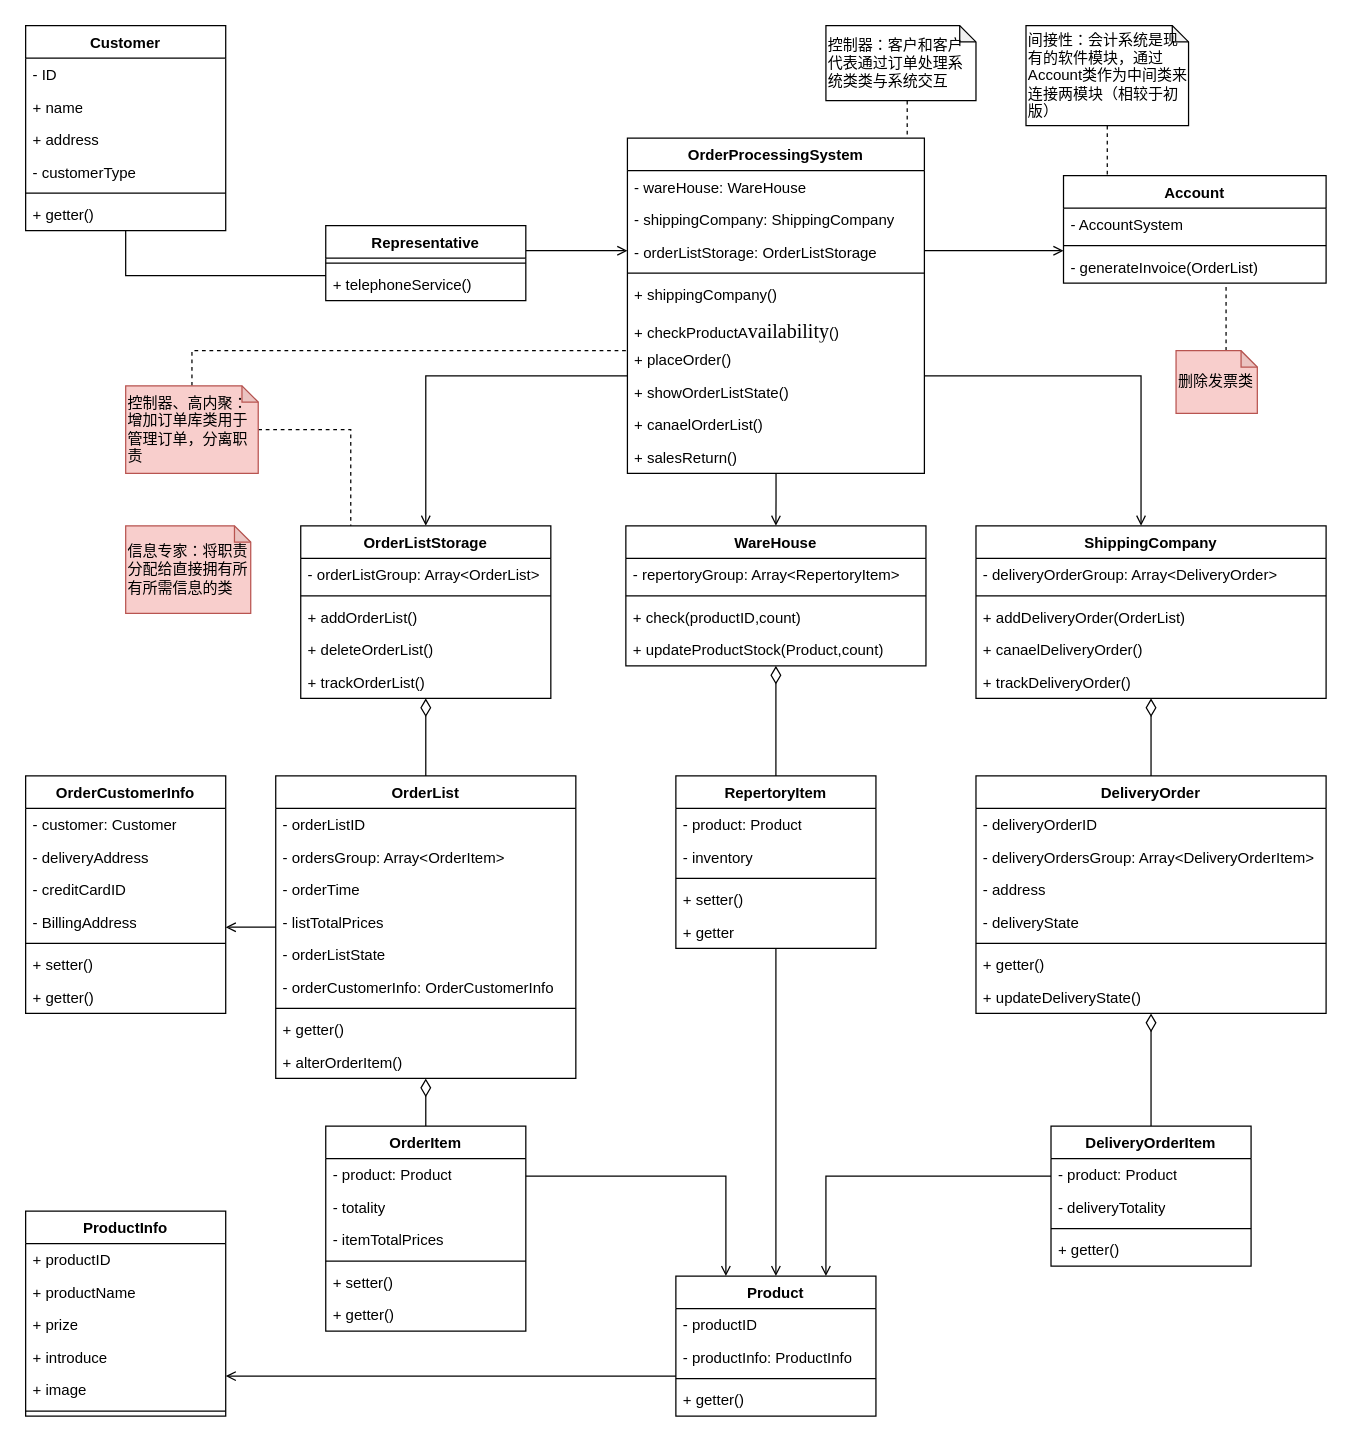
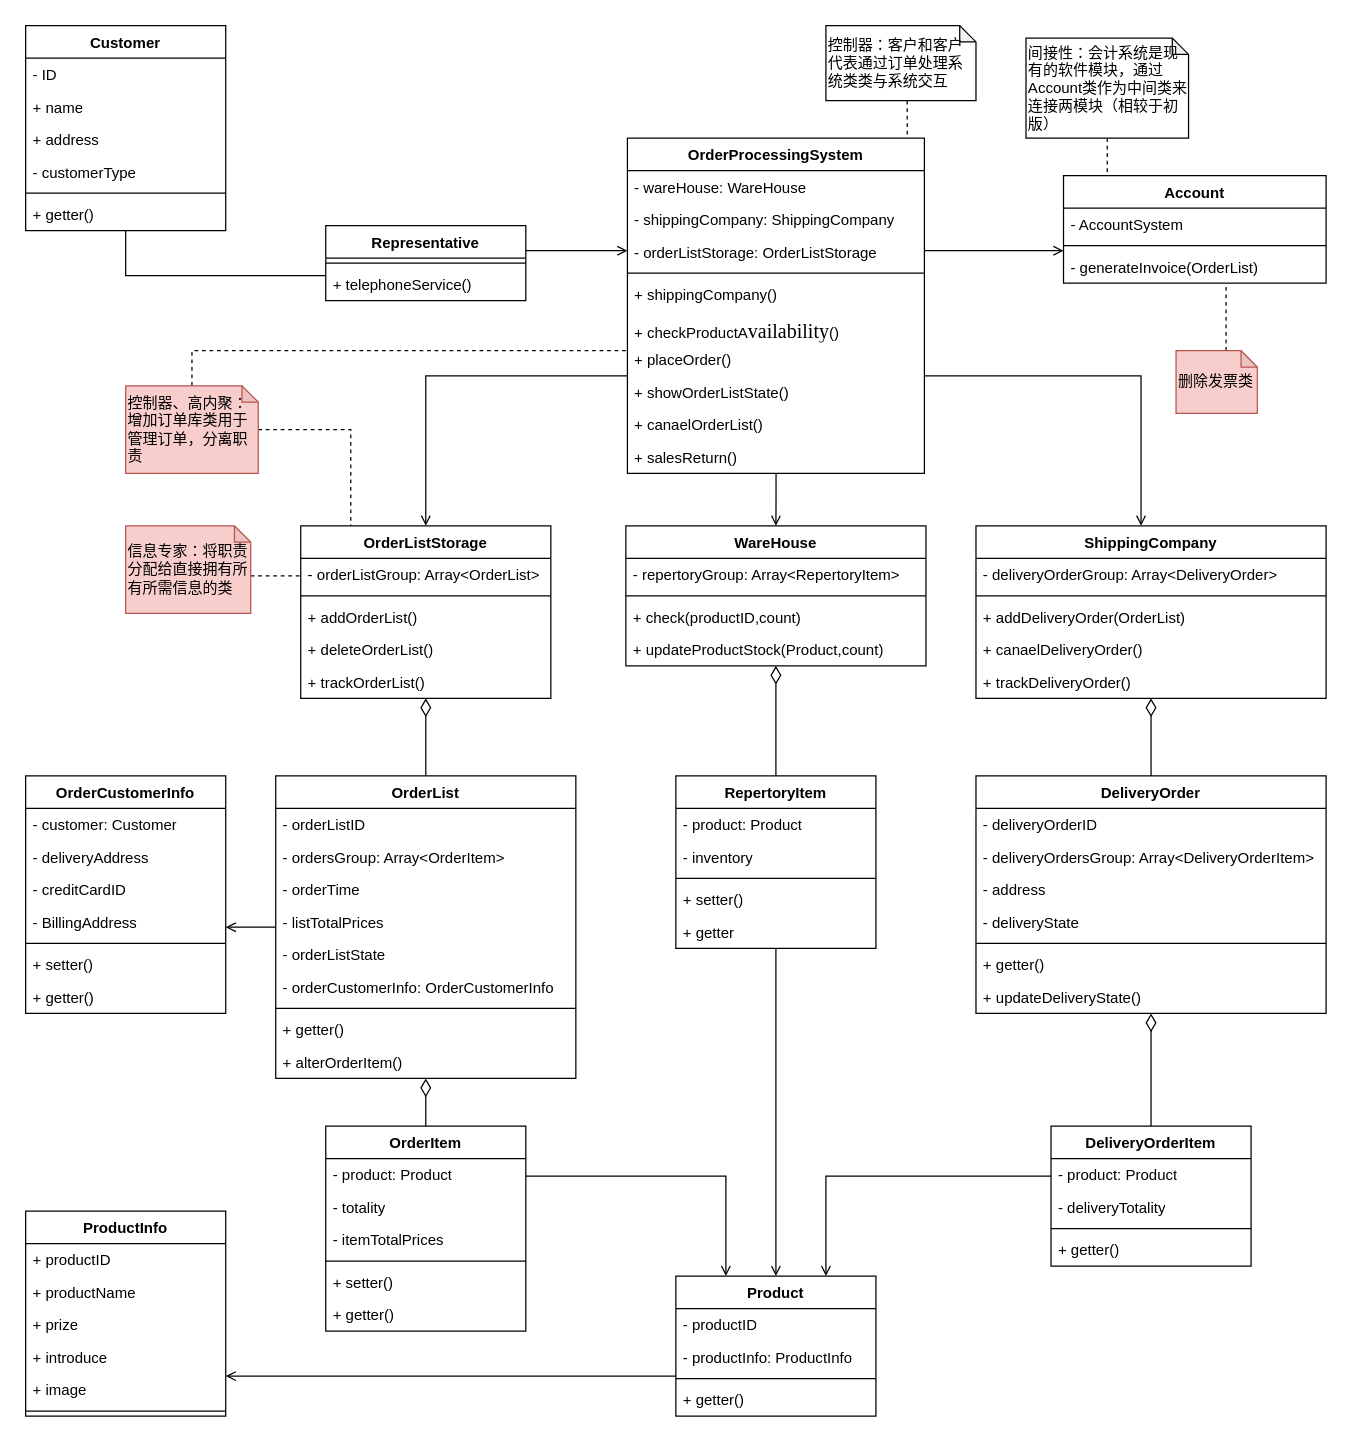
node "间接性：会计系统是现有的软件模块，通过Account类作为中间类来连接两模块（相较于初版）": moved (1107, 76) -> (1107, 88)
edge "信息专家：将职责分配给直接拥有所有所需信息的类" -- "OrderListStorage": added
